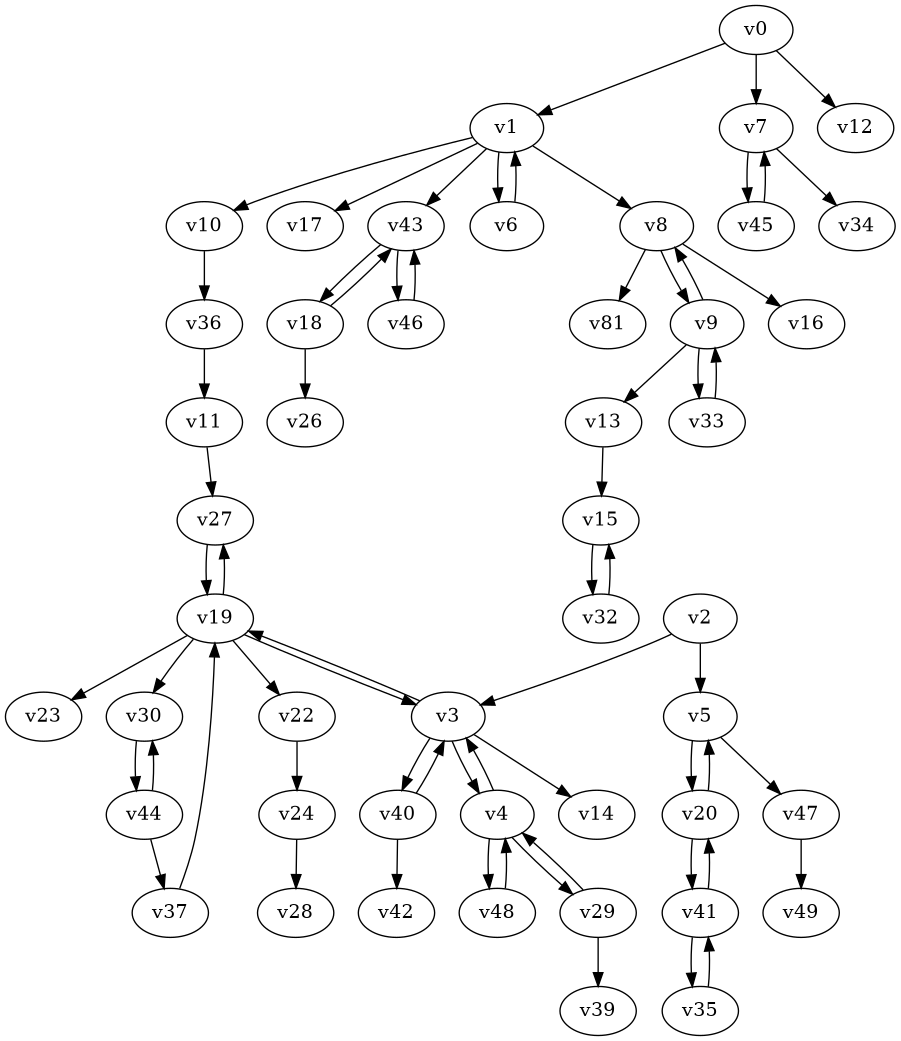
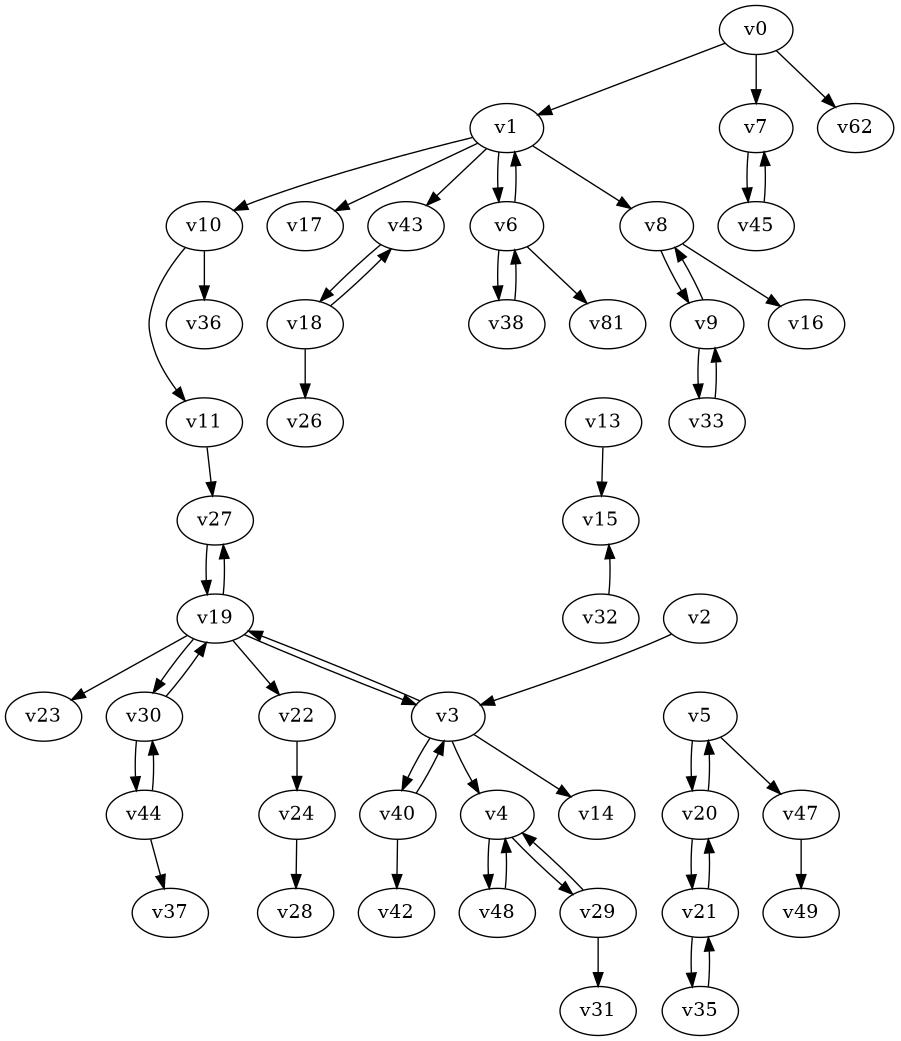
node "v12": label "v12" -> "v62"
node "v34": removed
edge "v8" -> "v81": now "v6" -> "v81"
node "v46": removed
node "v38": added
edge "v36" -> "v11": now "v10" -> "v11"
edge "v9" -> "v13": removed
edge "v15" -> "v32": removed
edge "v2" -> "v5": removed
edge "v4" -> "v3": removed
edge "v37" -> "v19": now "v30" -> "v19"
node "v41": label "v41" -> "v21"
node "v39": label "v39" -> "v31"
